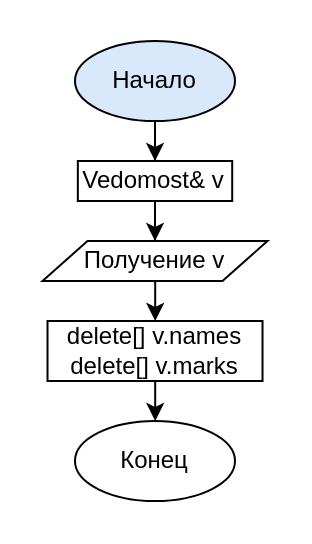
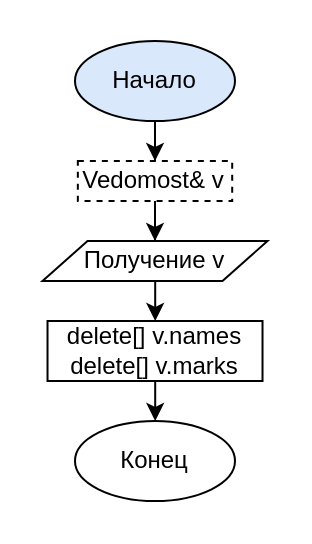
node "Vedomost& v": style solid -> dashed
